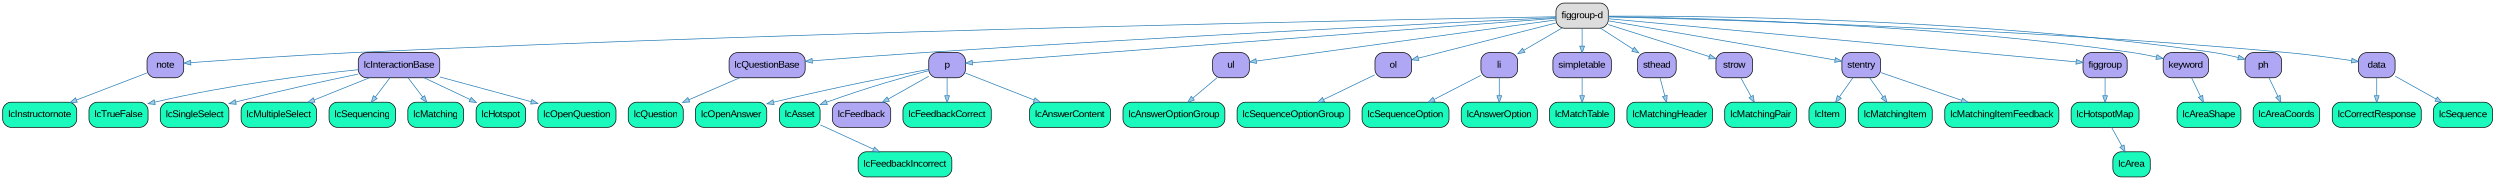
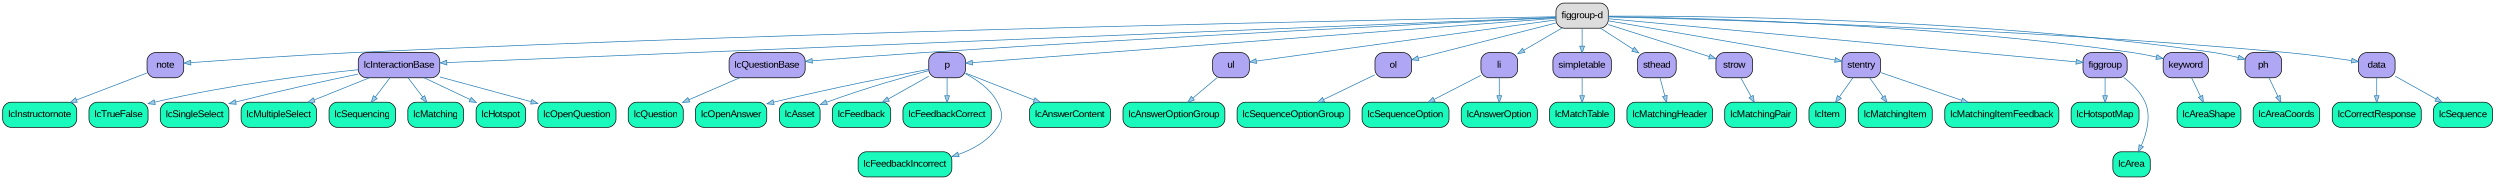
edge "figgroup-d" -> "lcInteractionBase": added
node "lcFeedback": fillcolor #afa7f4 -> #1afabc
edge "lcAsset" -> "lcFeedbackIncorrect": now "p" -> "lcFeedbackIncorrect"
edge "lcHotspotMap" -> "lcArea": now "figgroup" -> "lcArea"
